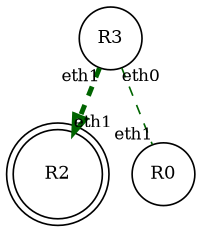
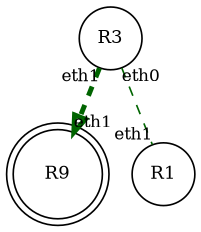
node "R2": label "R2" -> "R9"
node "R0": label "R0" -> "R1"
